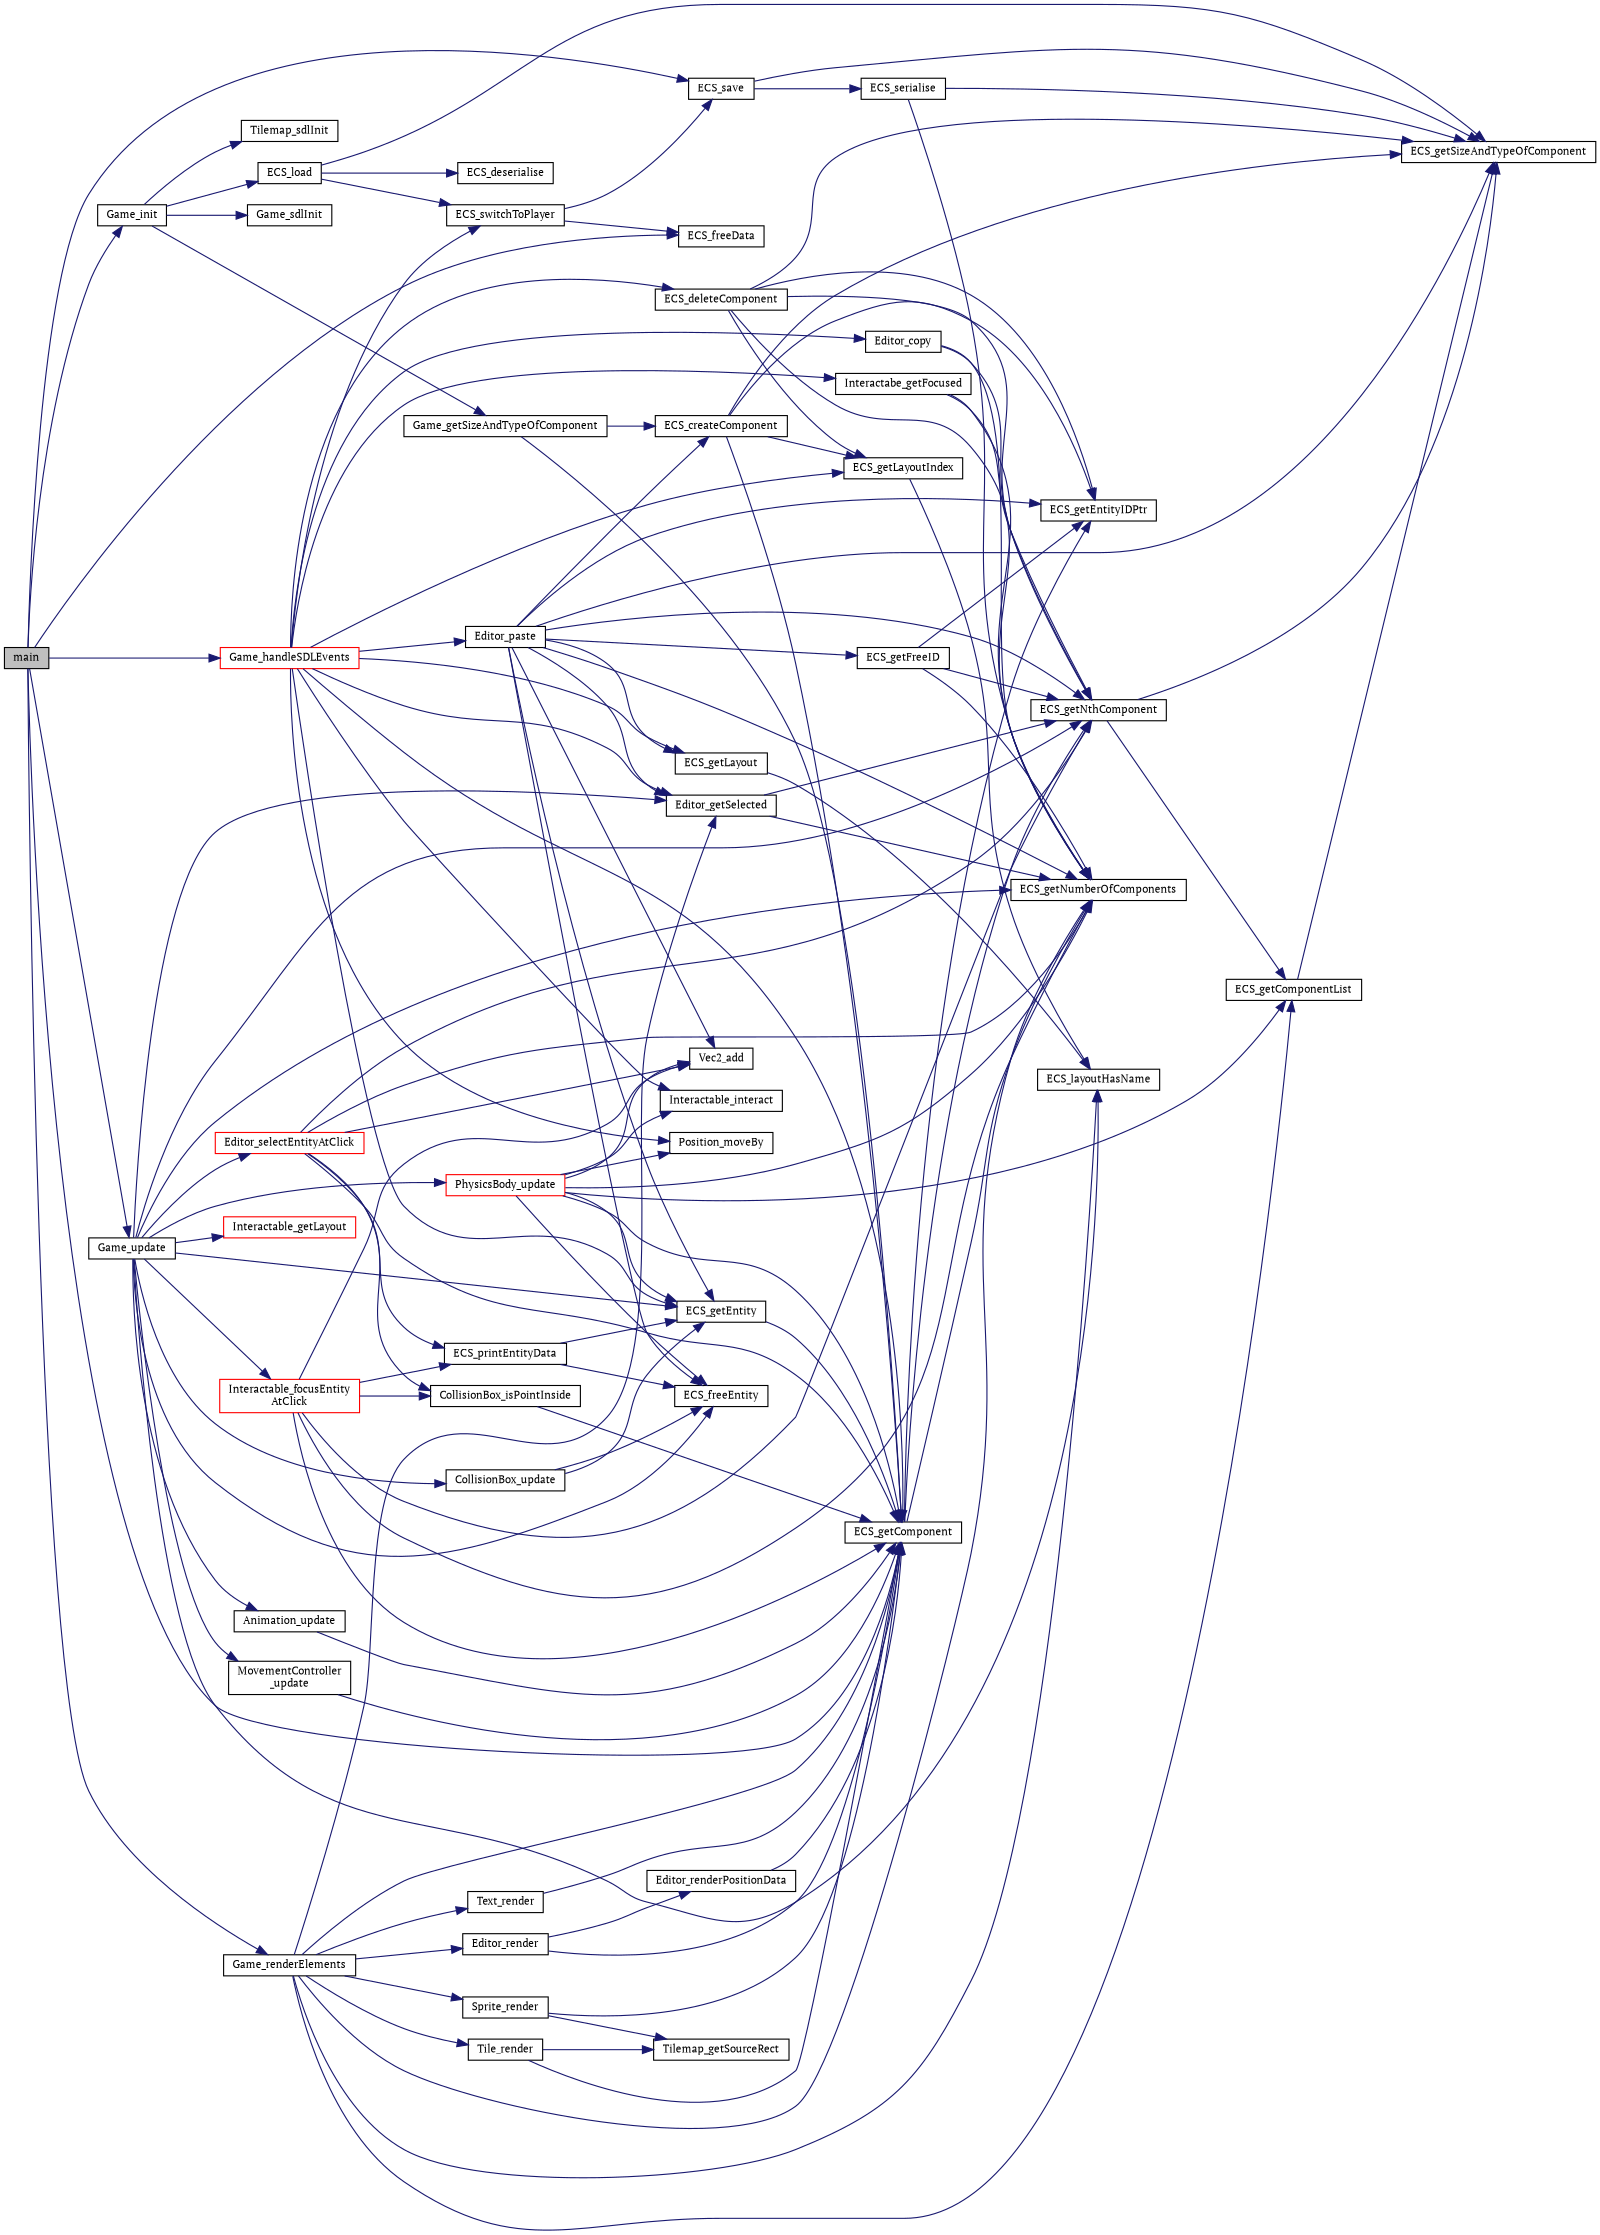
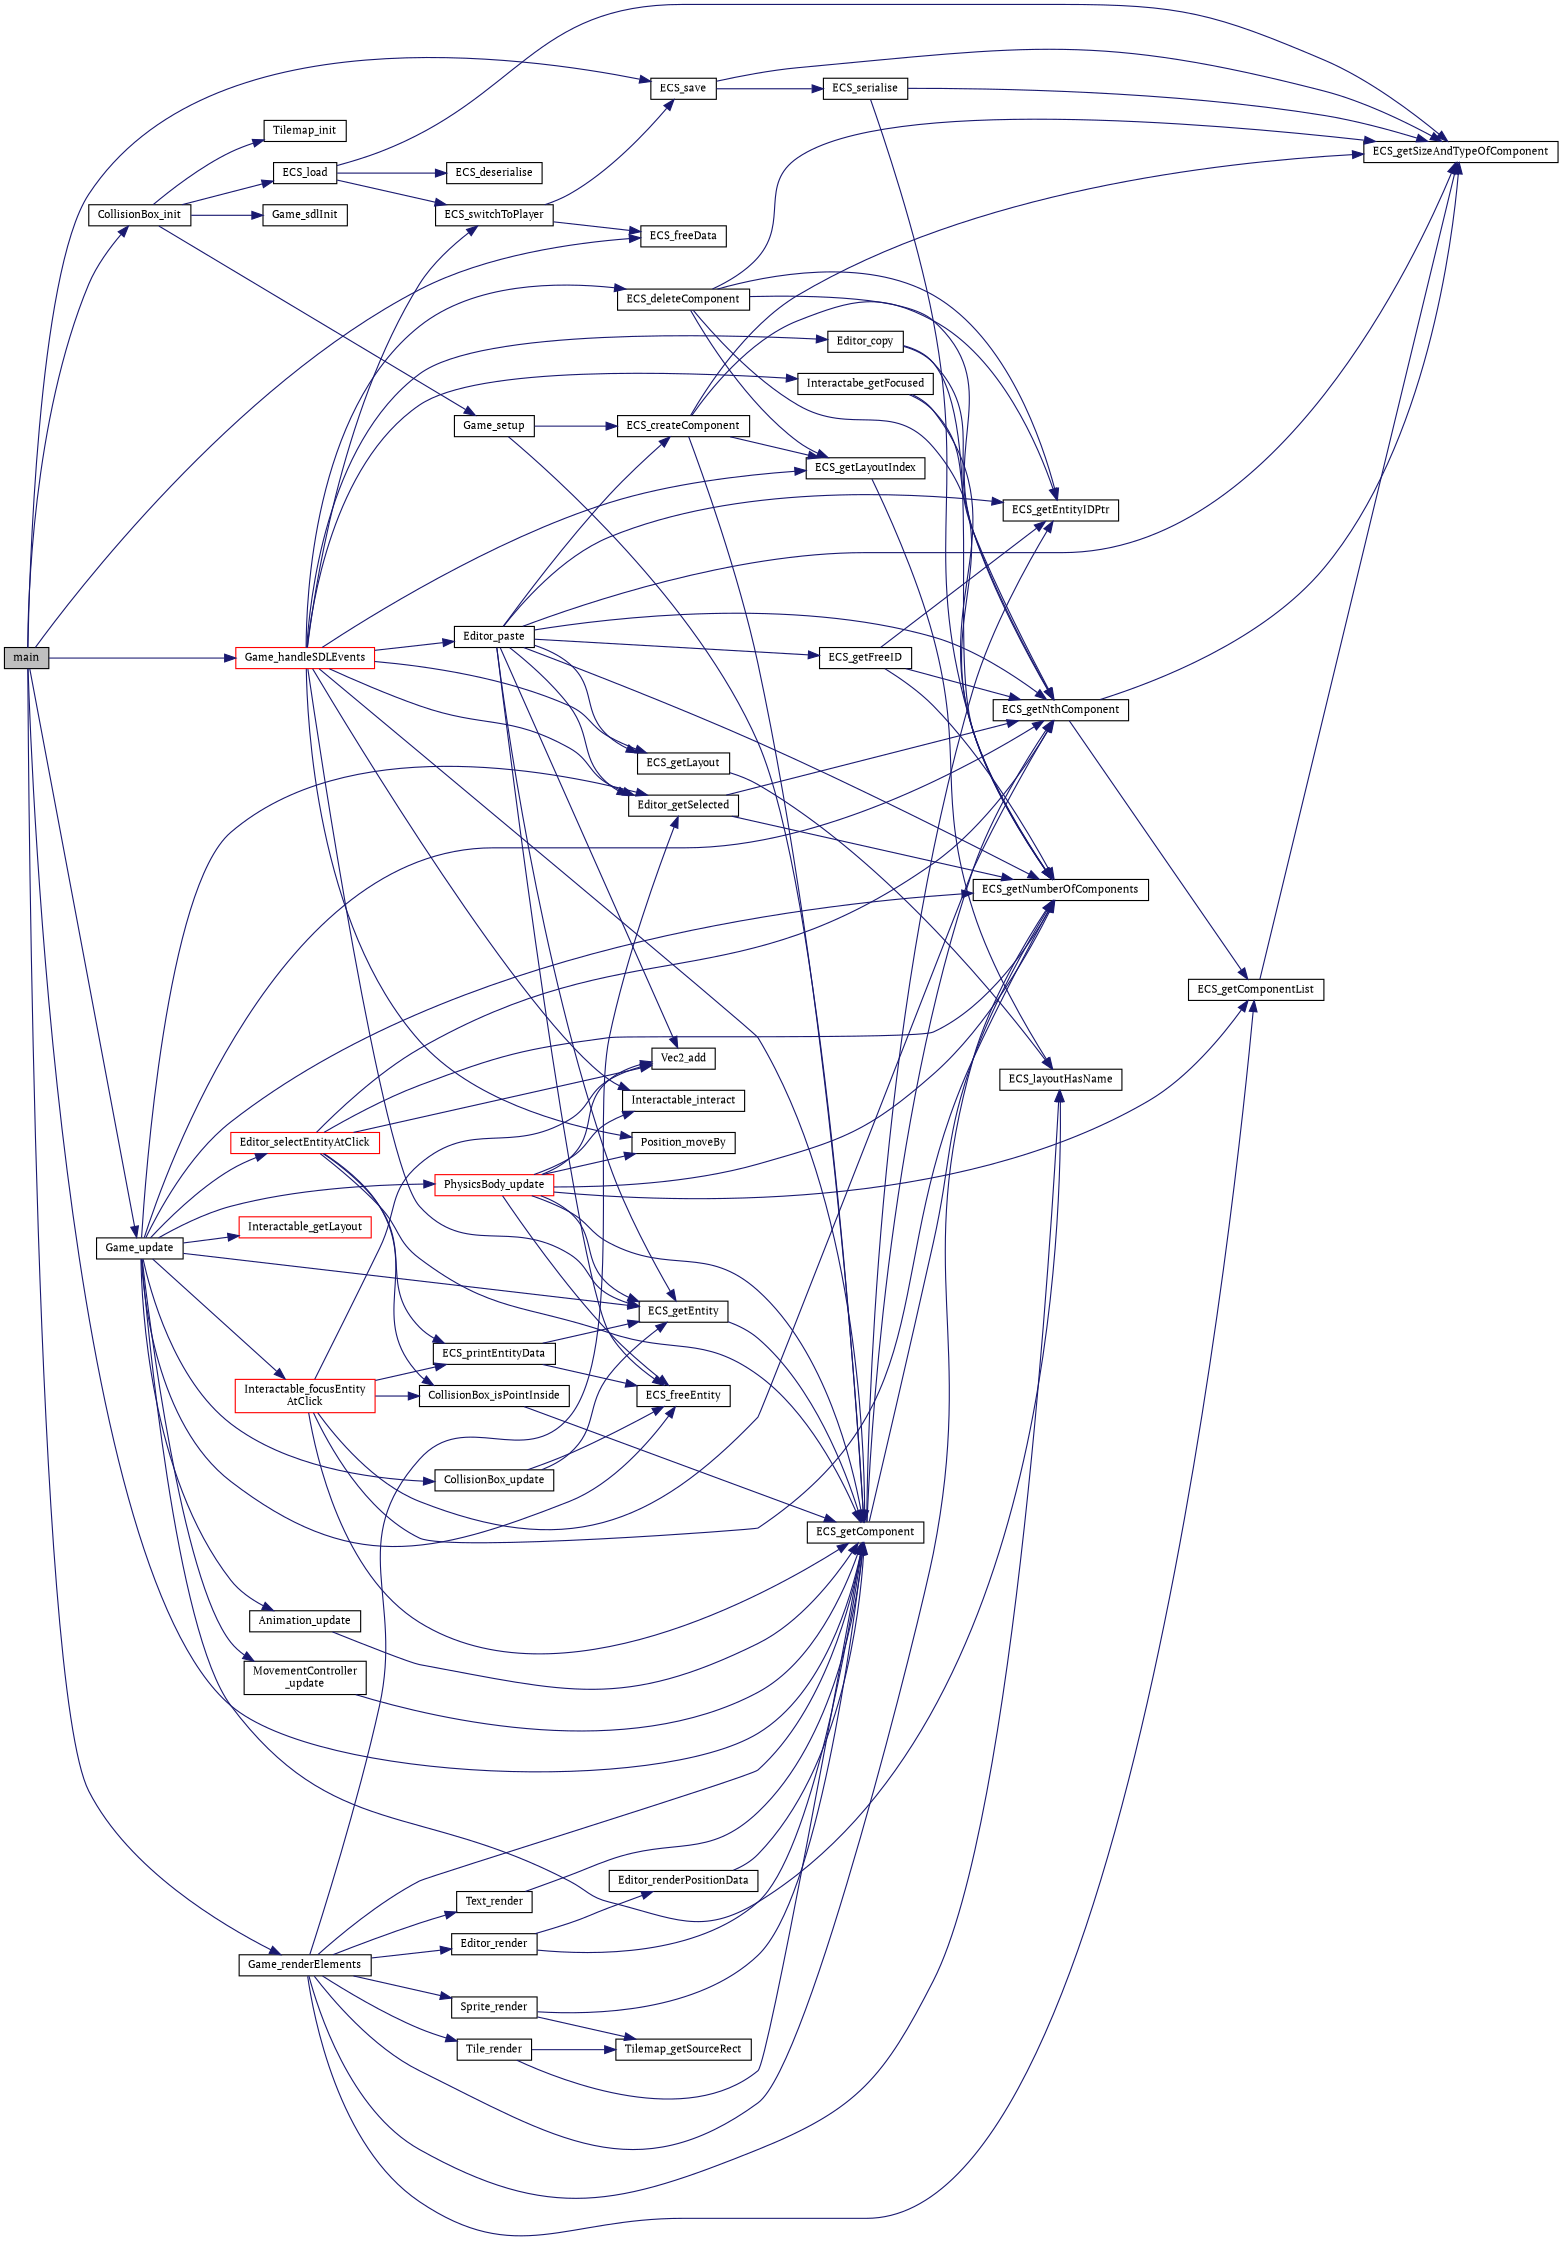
node "Tilemap_sdlInit": label "Tilemap_sdlInit" -> "Tilemap_init"
node "Game_init": label "Game_init" -> "CollisionBox_init"
node "Game_getSizeAndTypeOfComponent": label "Game_getSizeAndTypeOfComponent" -> "Game_setup"
